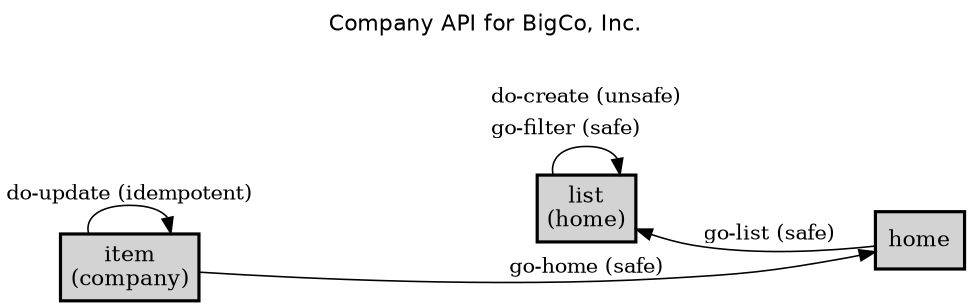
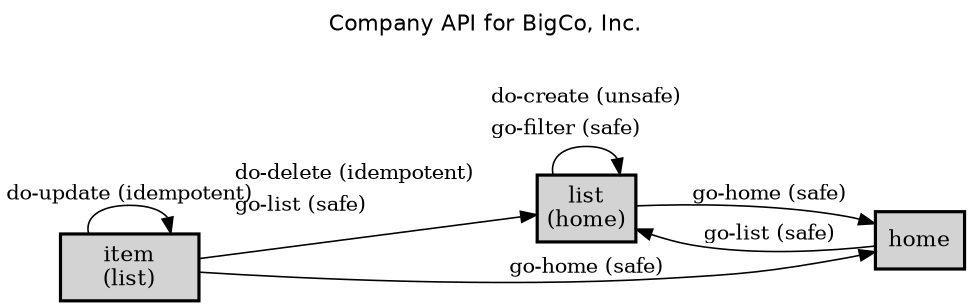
edge "list" -> "home": added, label "go-home (safe)"
edge "item" -> "list": added, label "do-delete (idempotent) go-list (safe)"
node "item": text "(company)" -> "(list)"
